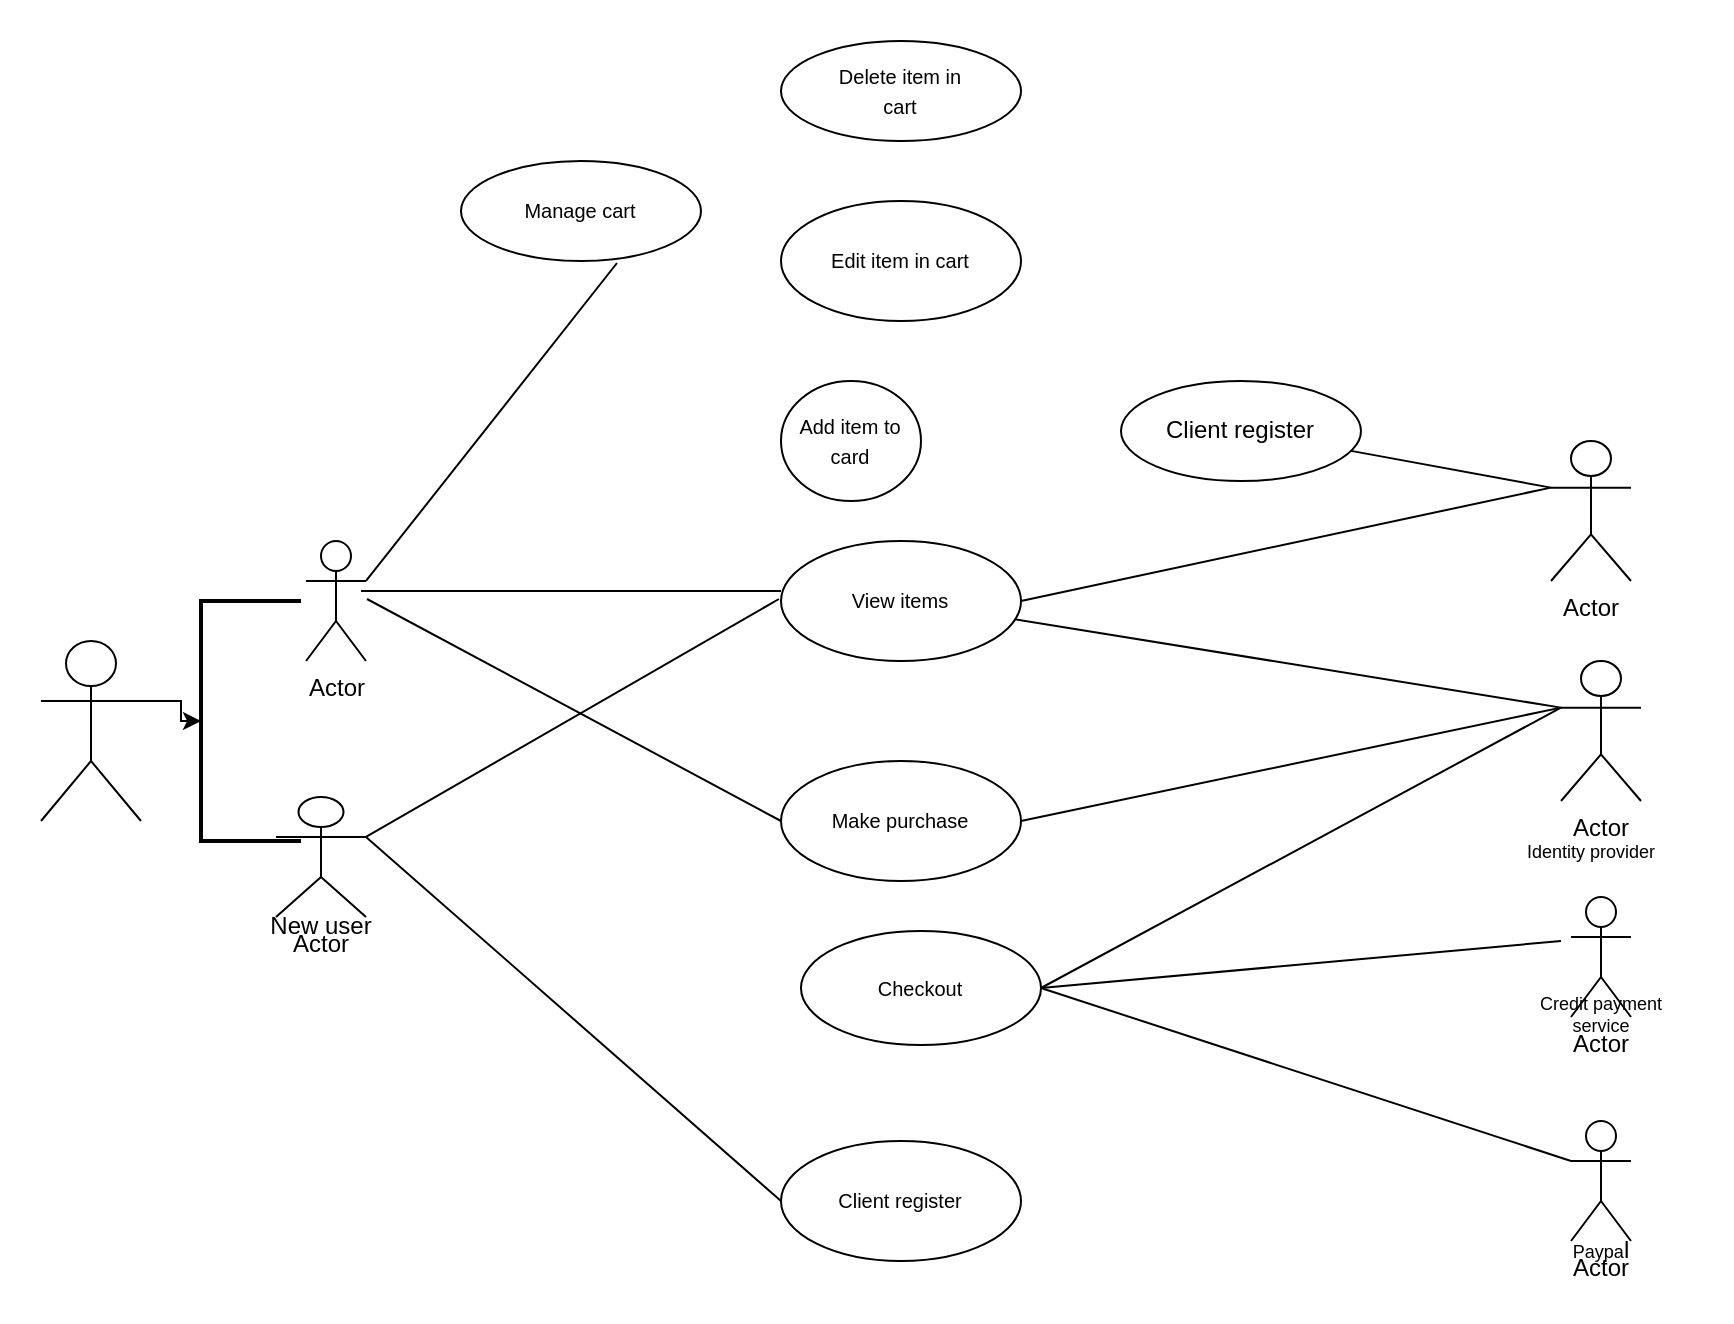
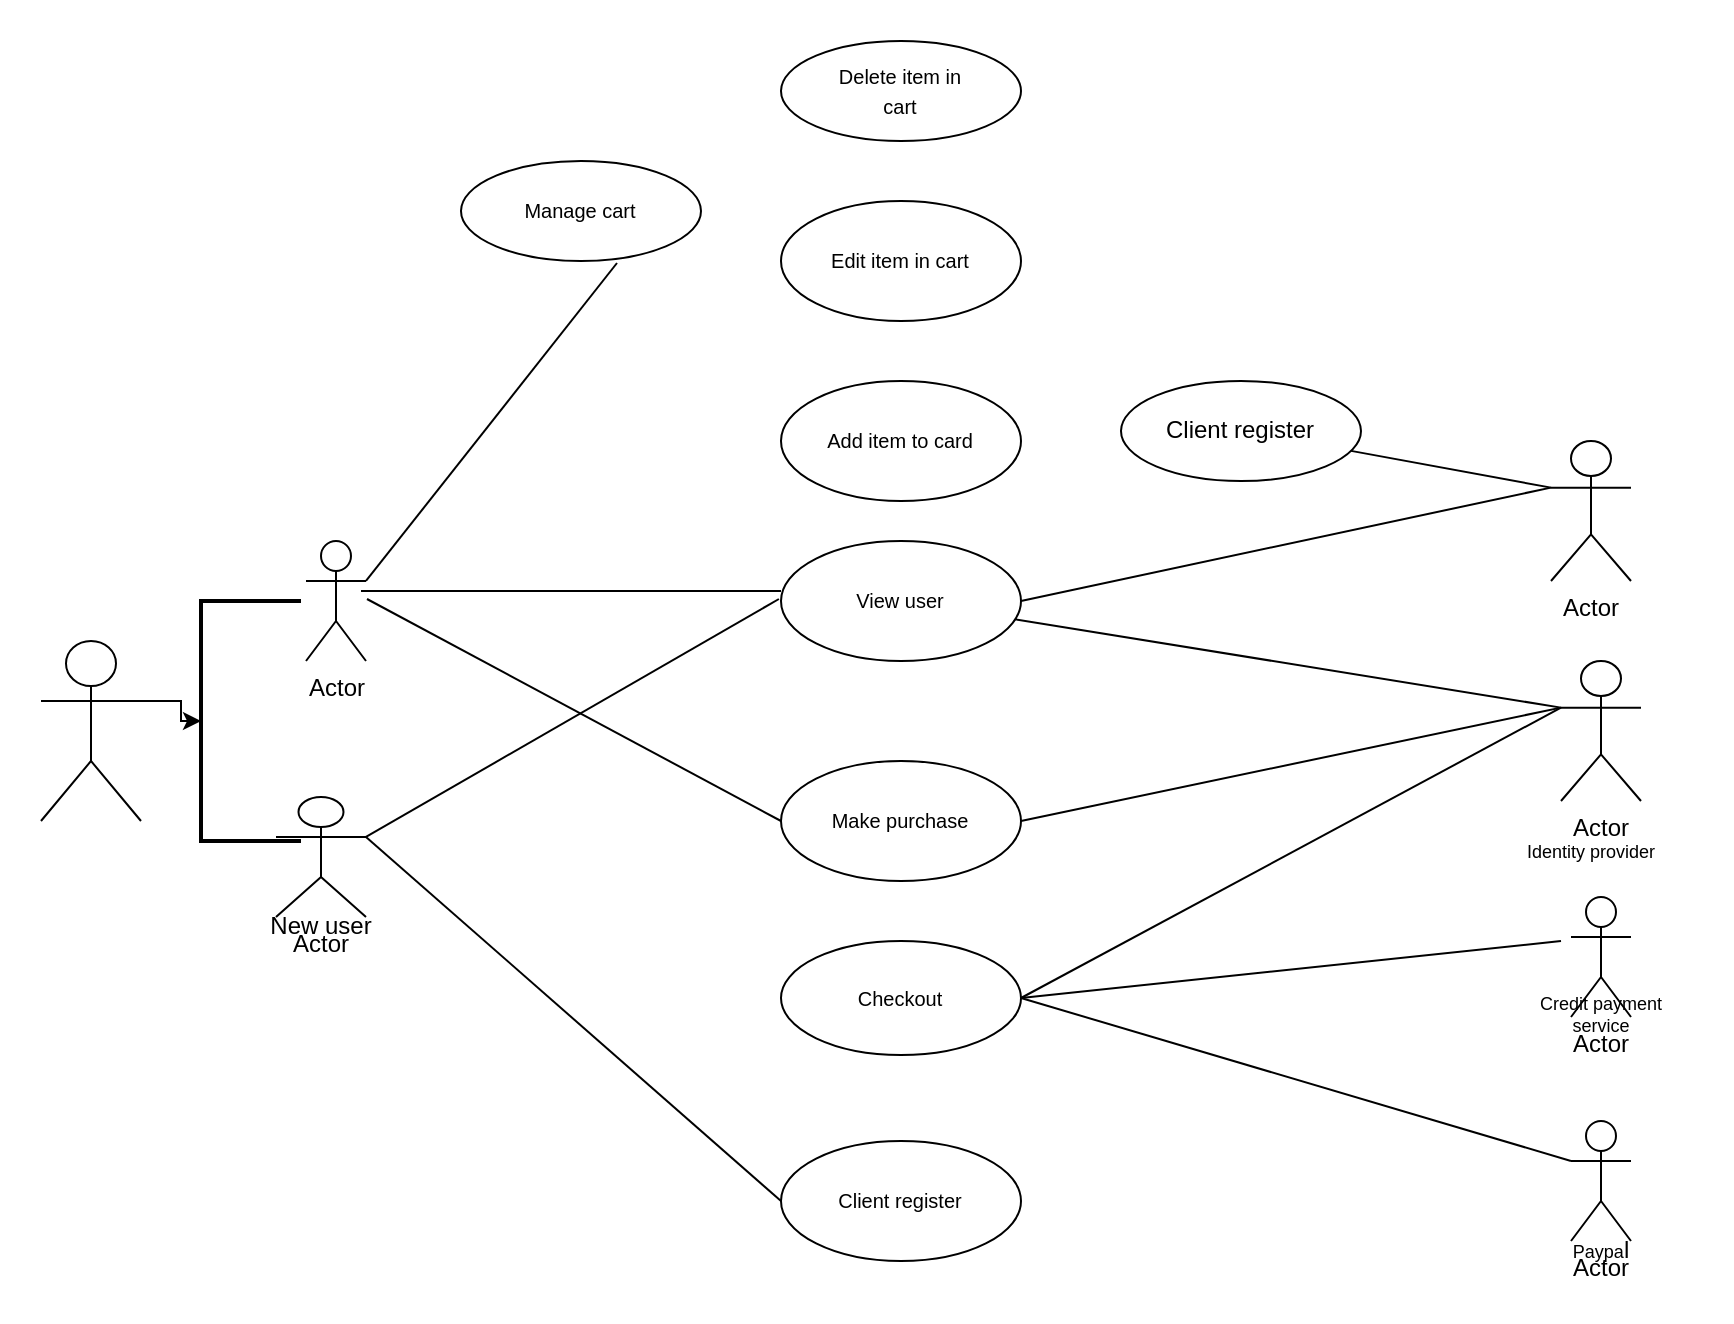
node "Add item to card": size 140x120 -> 240x120
node "View items": label "View items" -> "View user"
node "Checkout": moved (921, 988) -> (901, 998)
